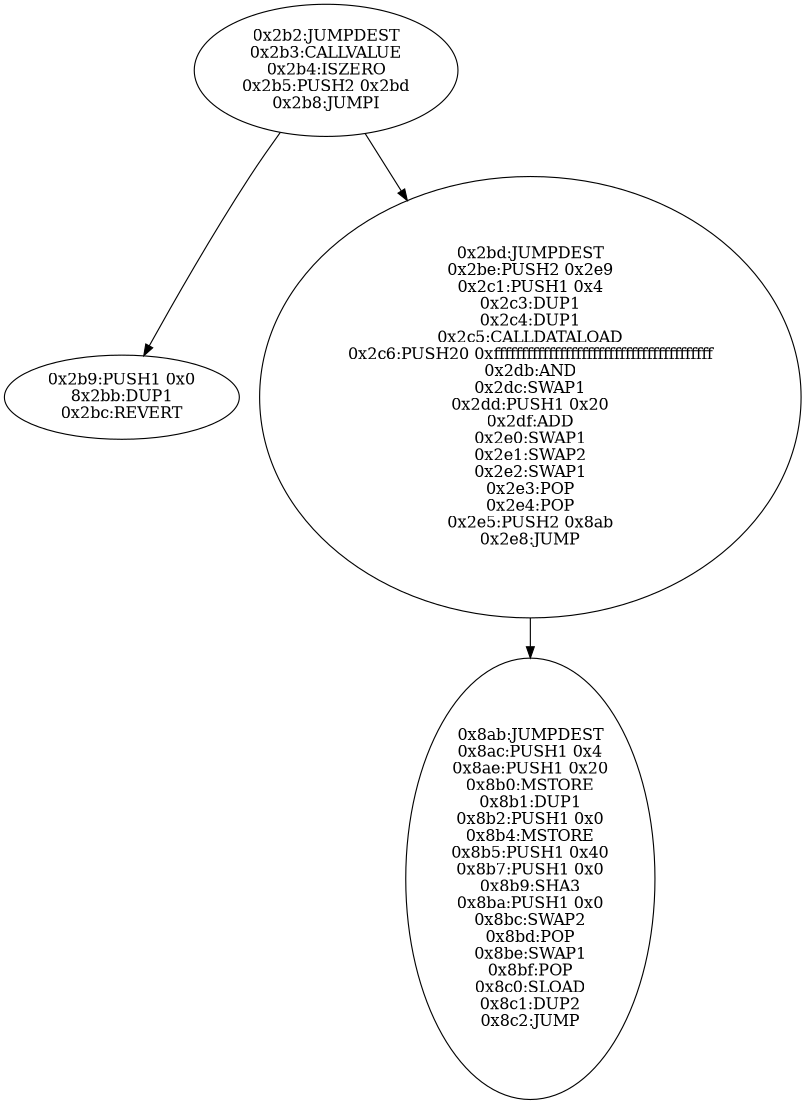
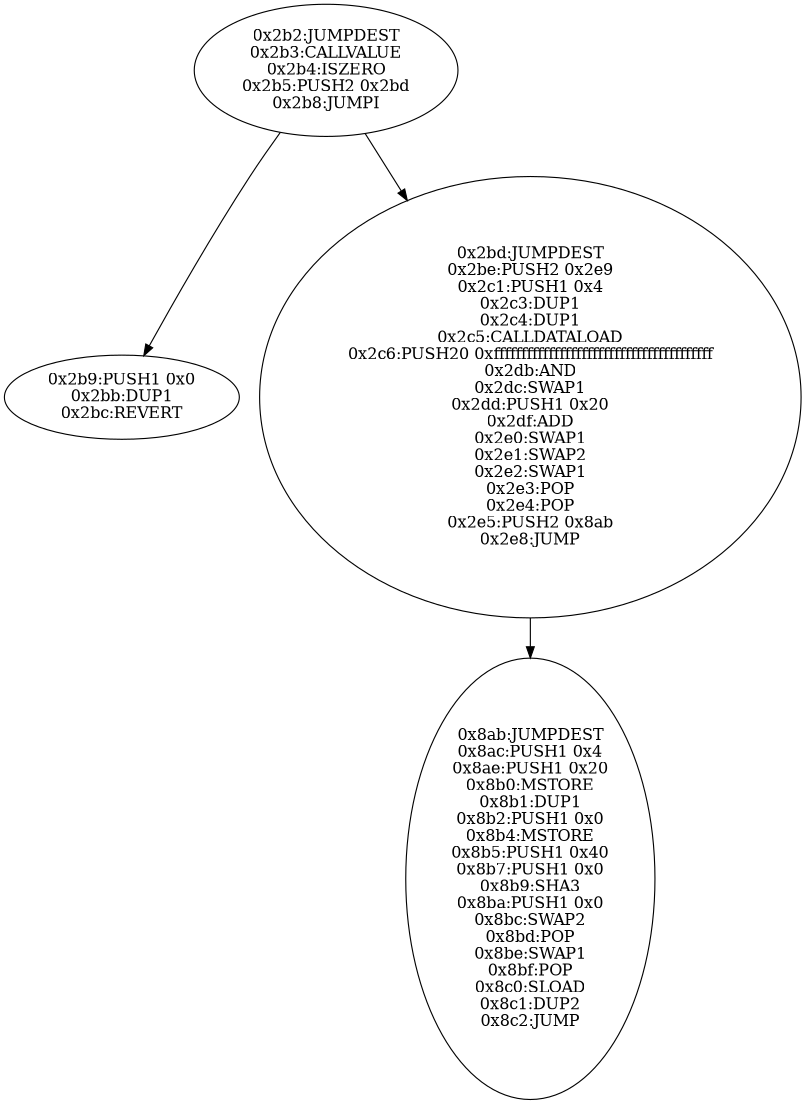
node "0x2b9:PUSH1 0x0 8x2bb:DUP1 0x2bc:REVERT": label "0x2b9:PUSH1 0x0 8x2bb:DUP1 0x2bc:REVERT" -> "0x2b9:PUSH1 0x0 0x2bb:DUP1 0x2bc:REVERT"
